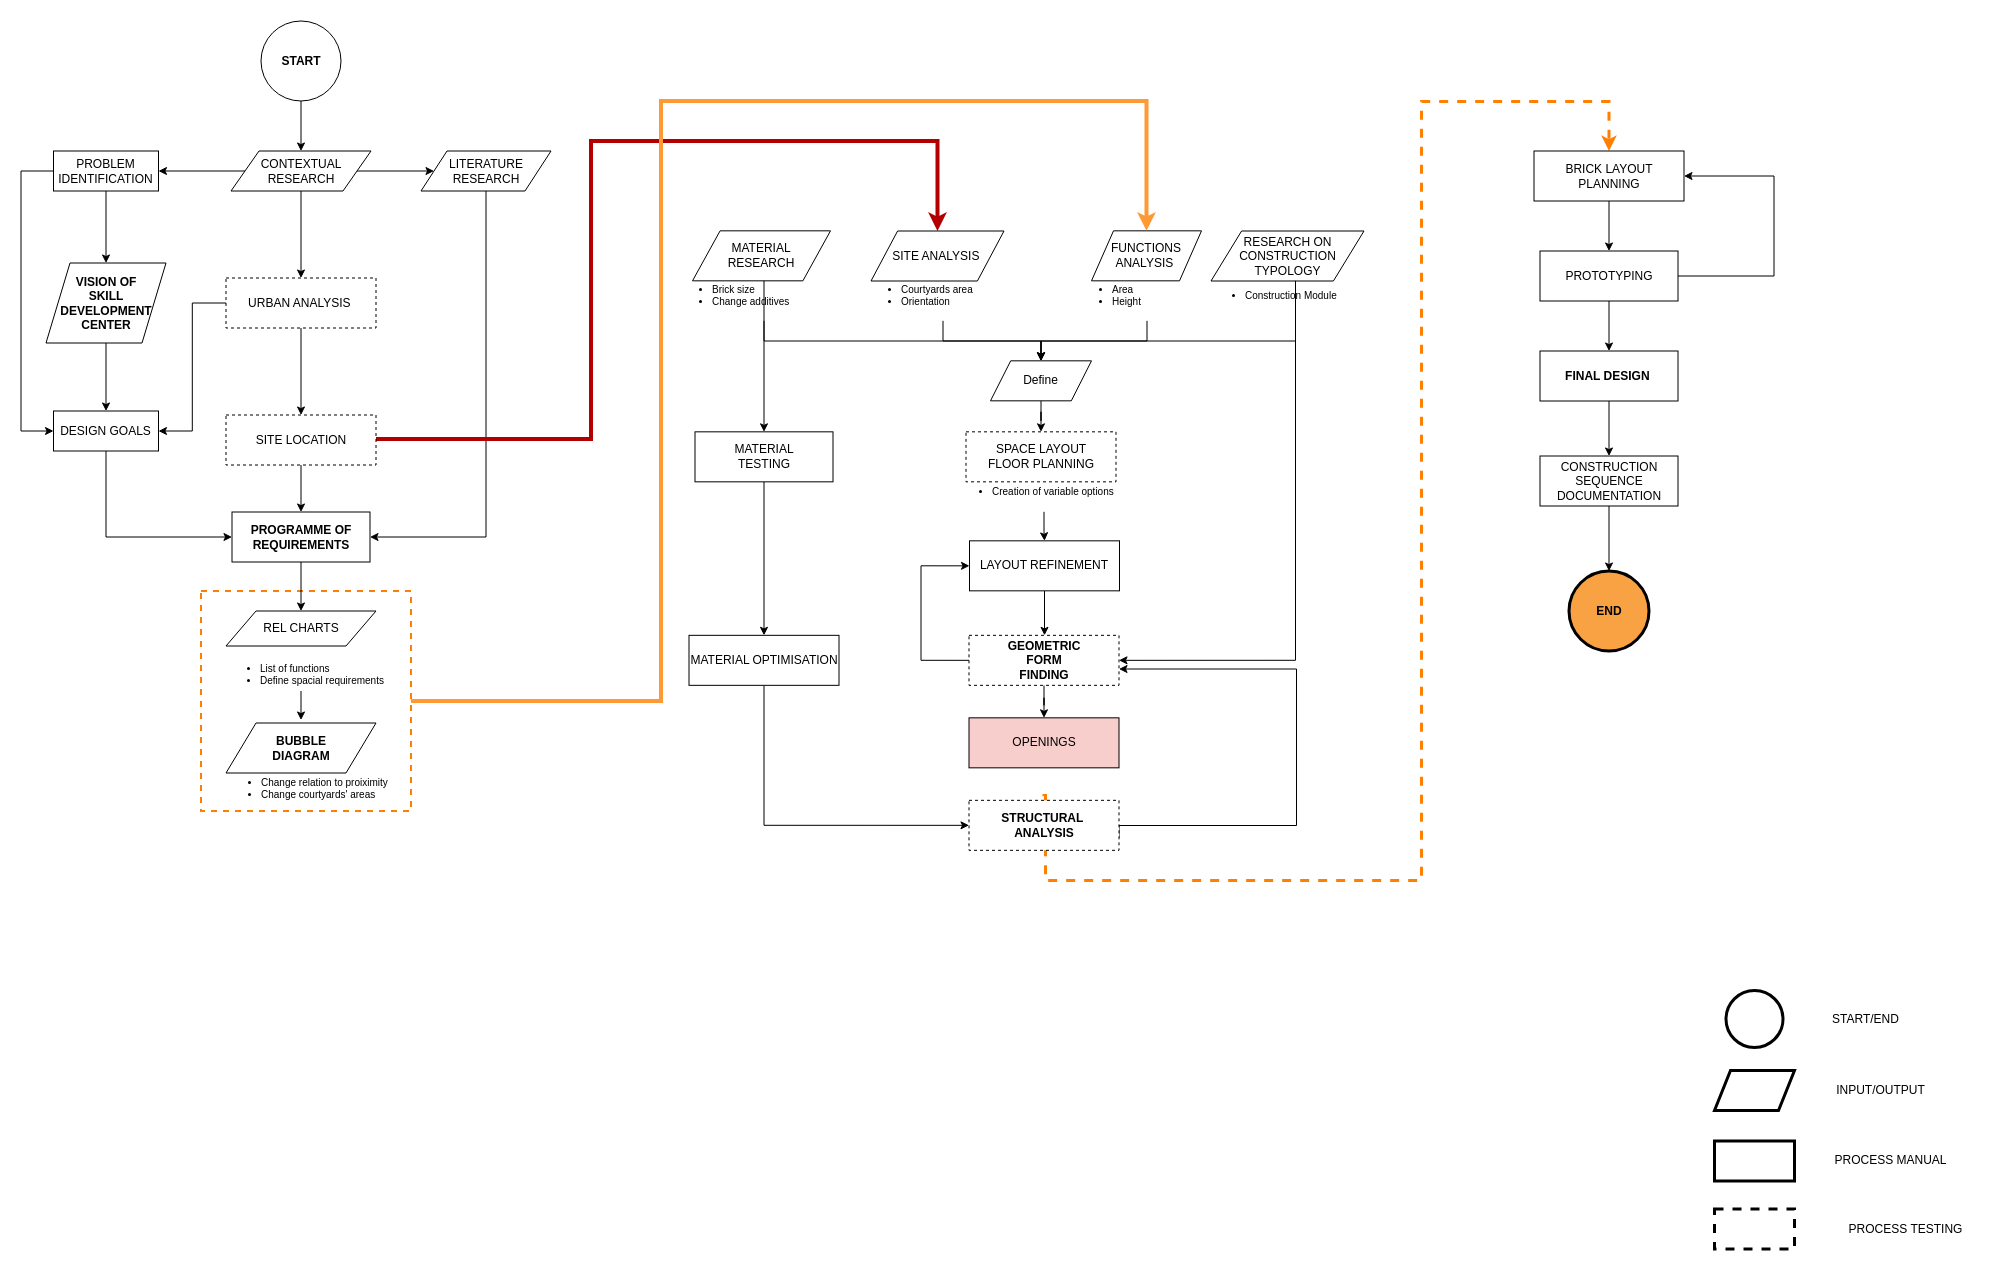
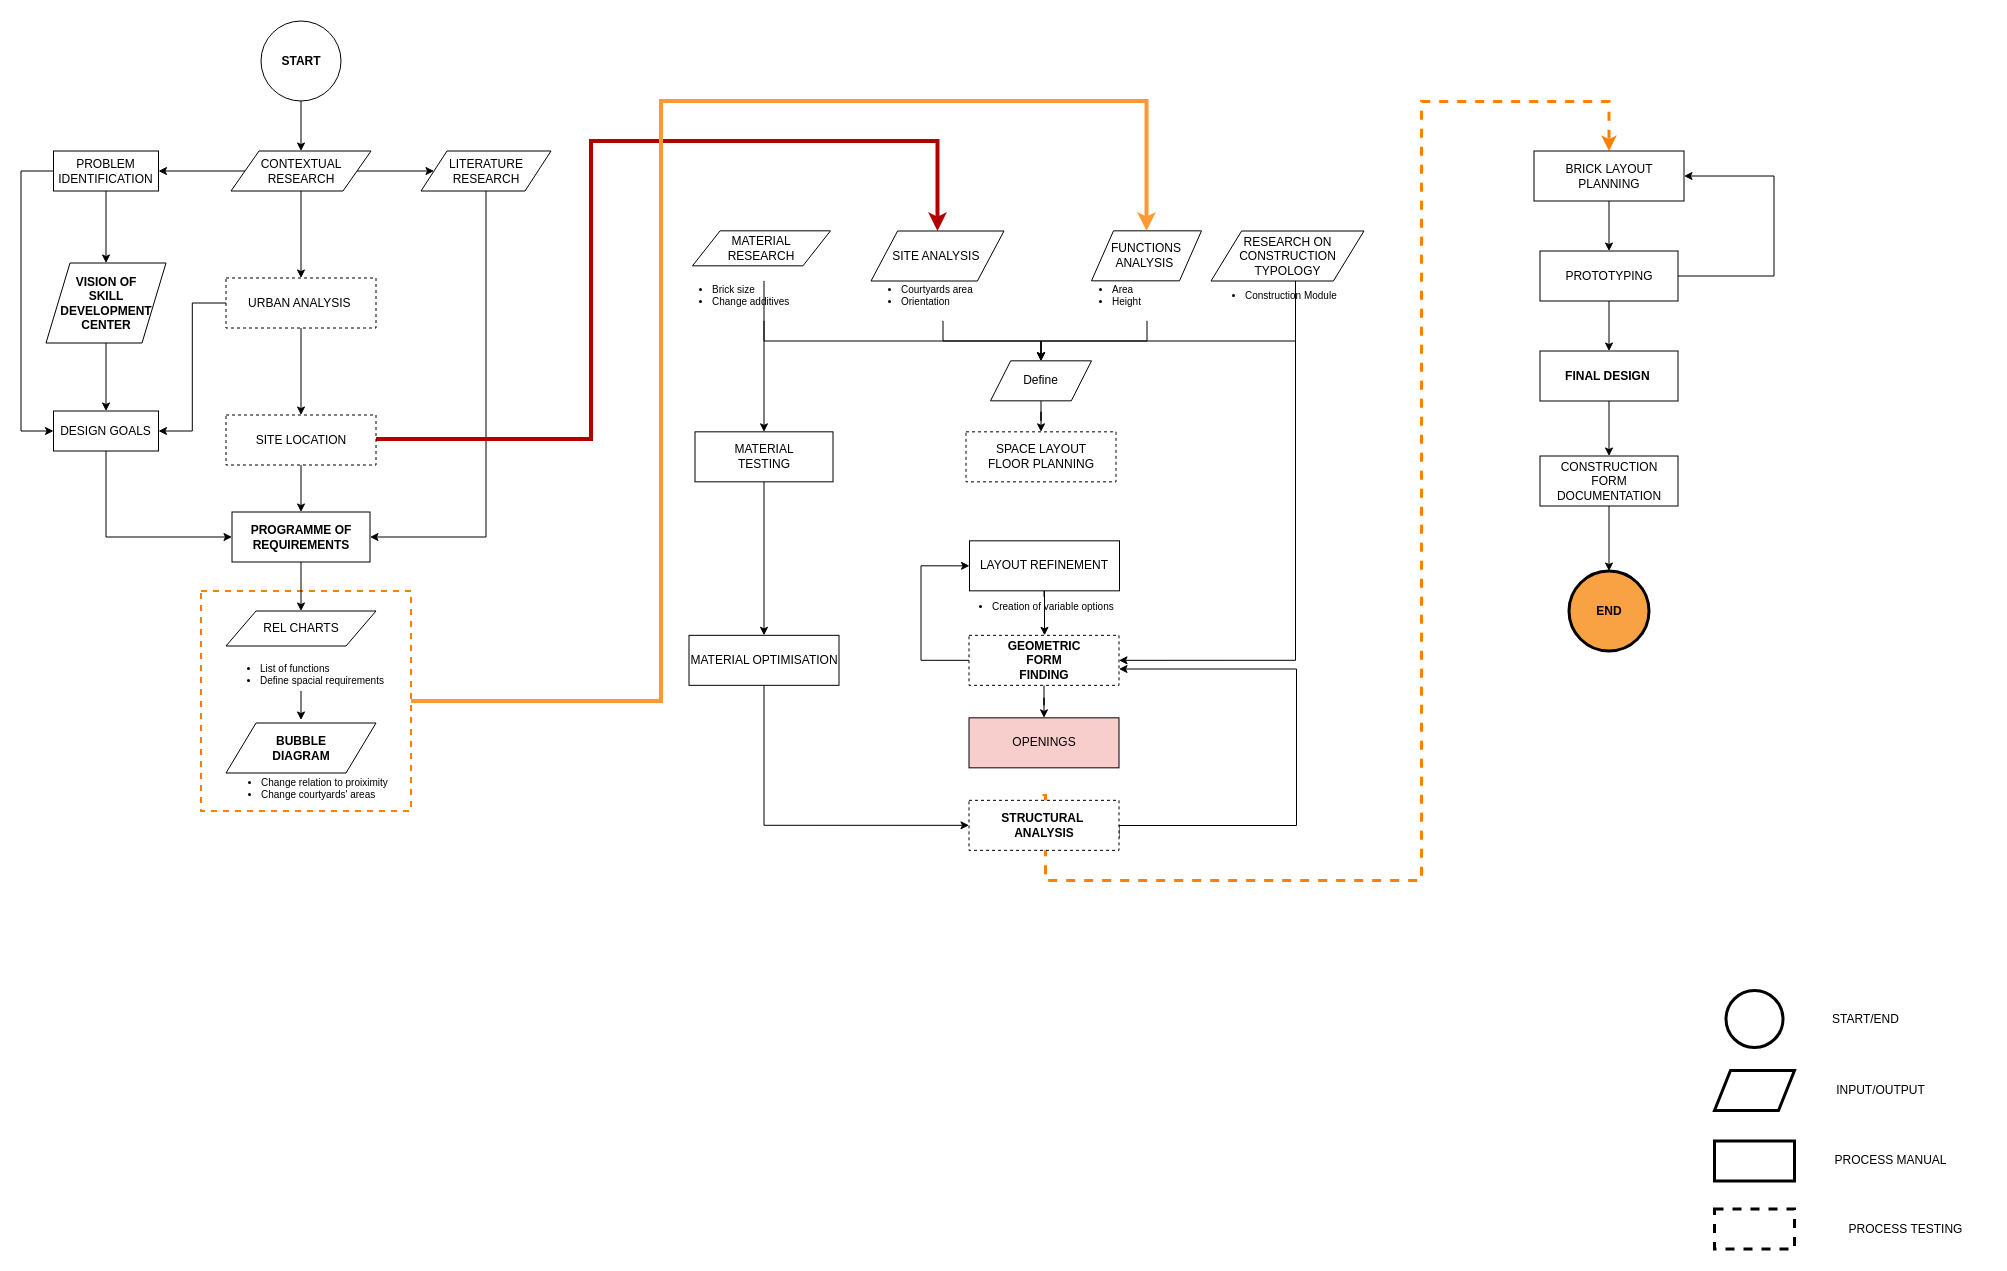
node "MATERIAL RESEARCH": size 138x50 -> 138x35
node "CONSTRUCTION SEQUENCE DOCUMENTATION": label "CONSTRUCTION SEQUENCE DOCUMENTATION" -> "CONSTRUCTION FORM DOCUMENTATION"
node "Creation of variable options": moved (1044, 497) -> (1044, 612)
